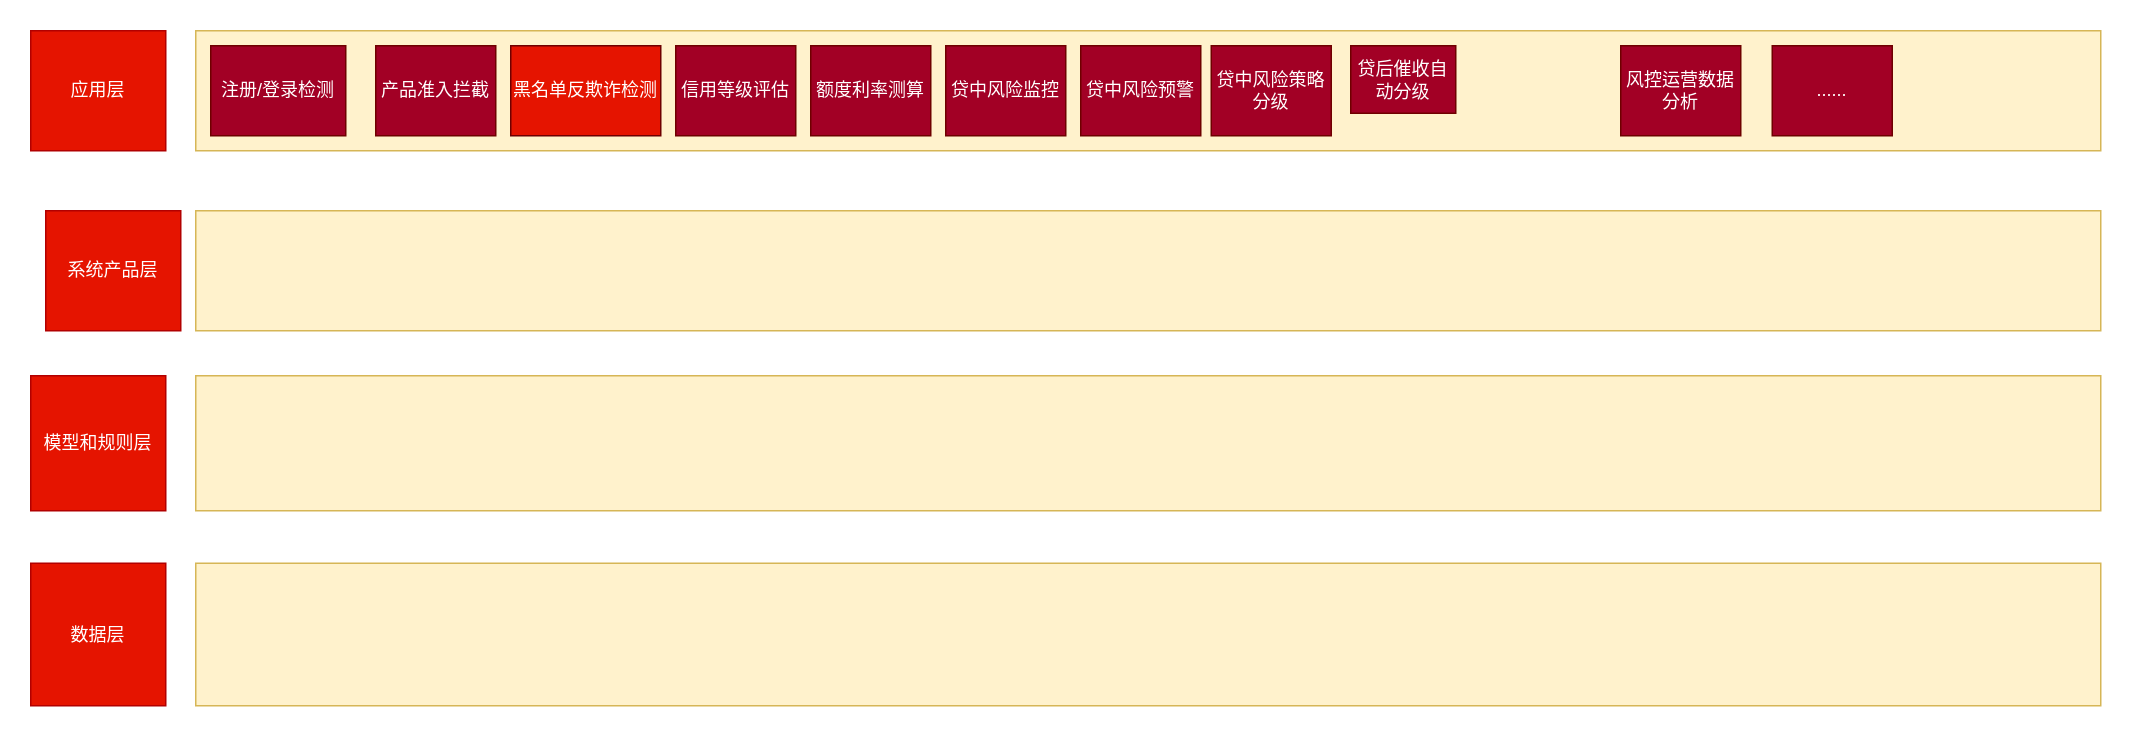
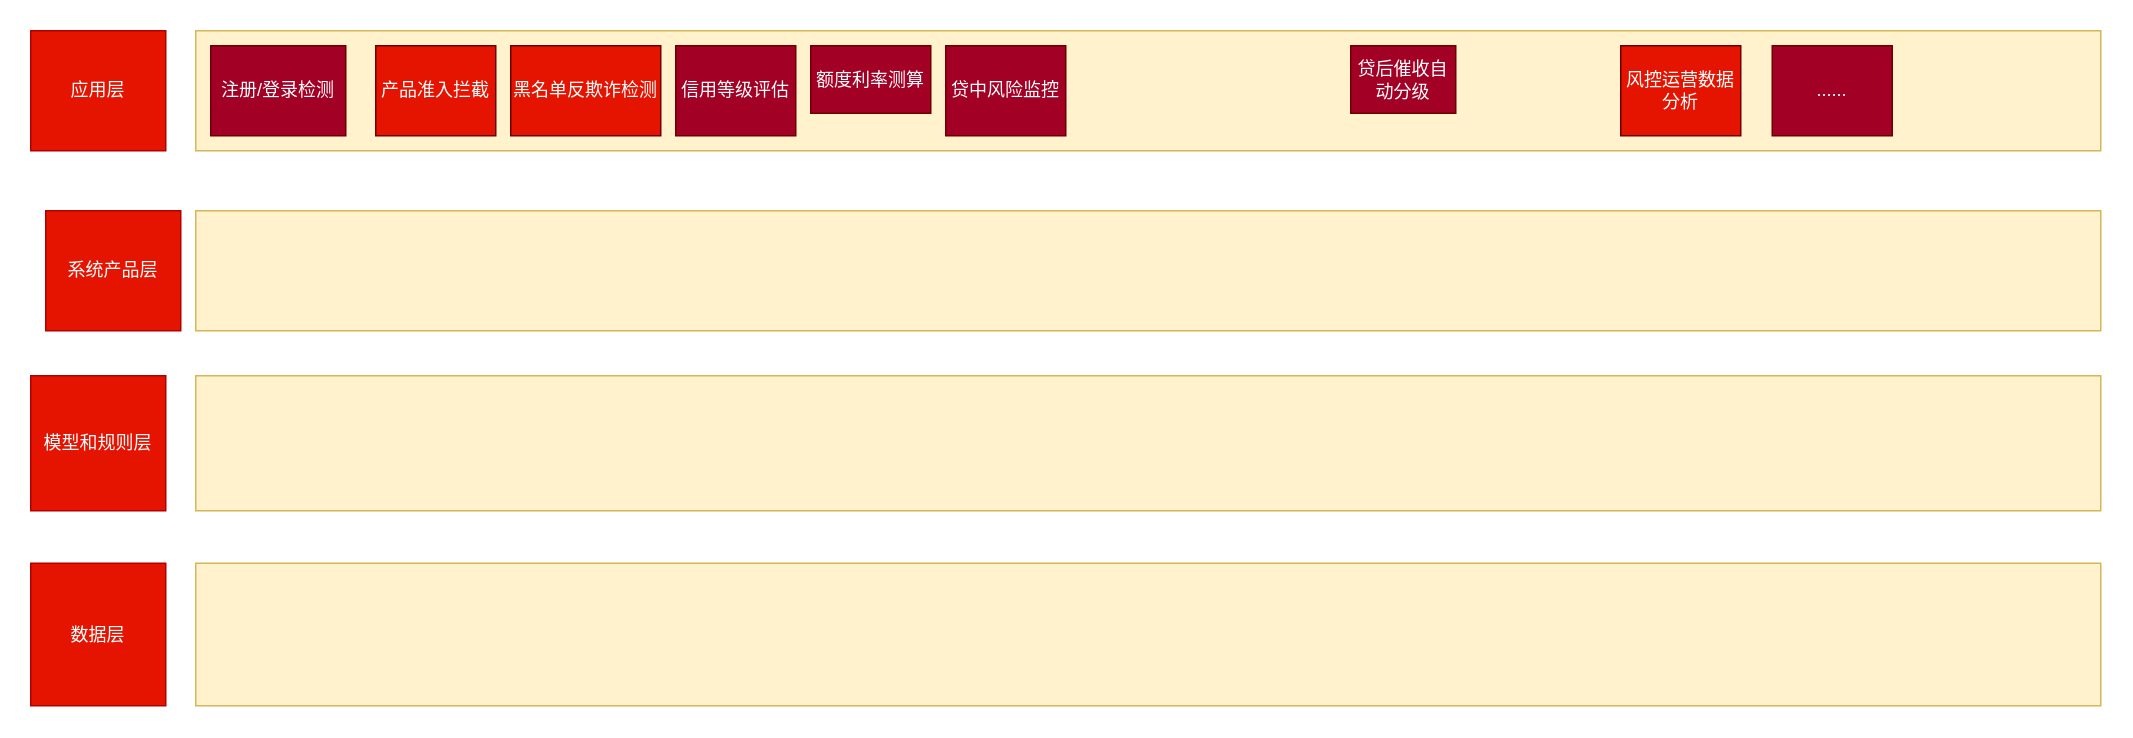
node "产品准入拦截": fillcolor #a20025 -> #e51400
node "额度利率测算": size 120x90 -> 120x68
node "贷中风险预警": removed
node "贷中风险策略分级": removed
node "风控运营数据分析": fillcolor #a20025 -> #e51400
